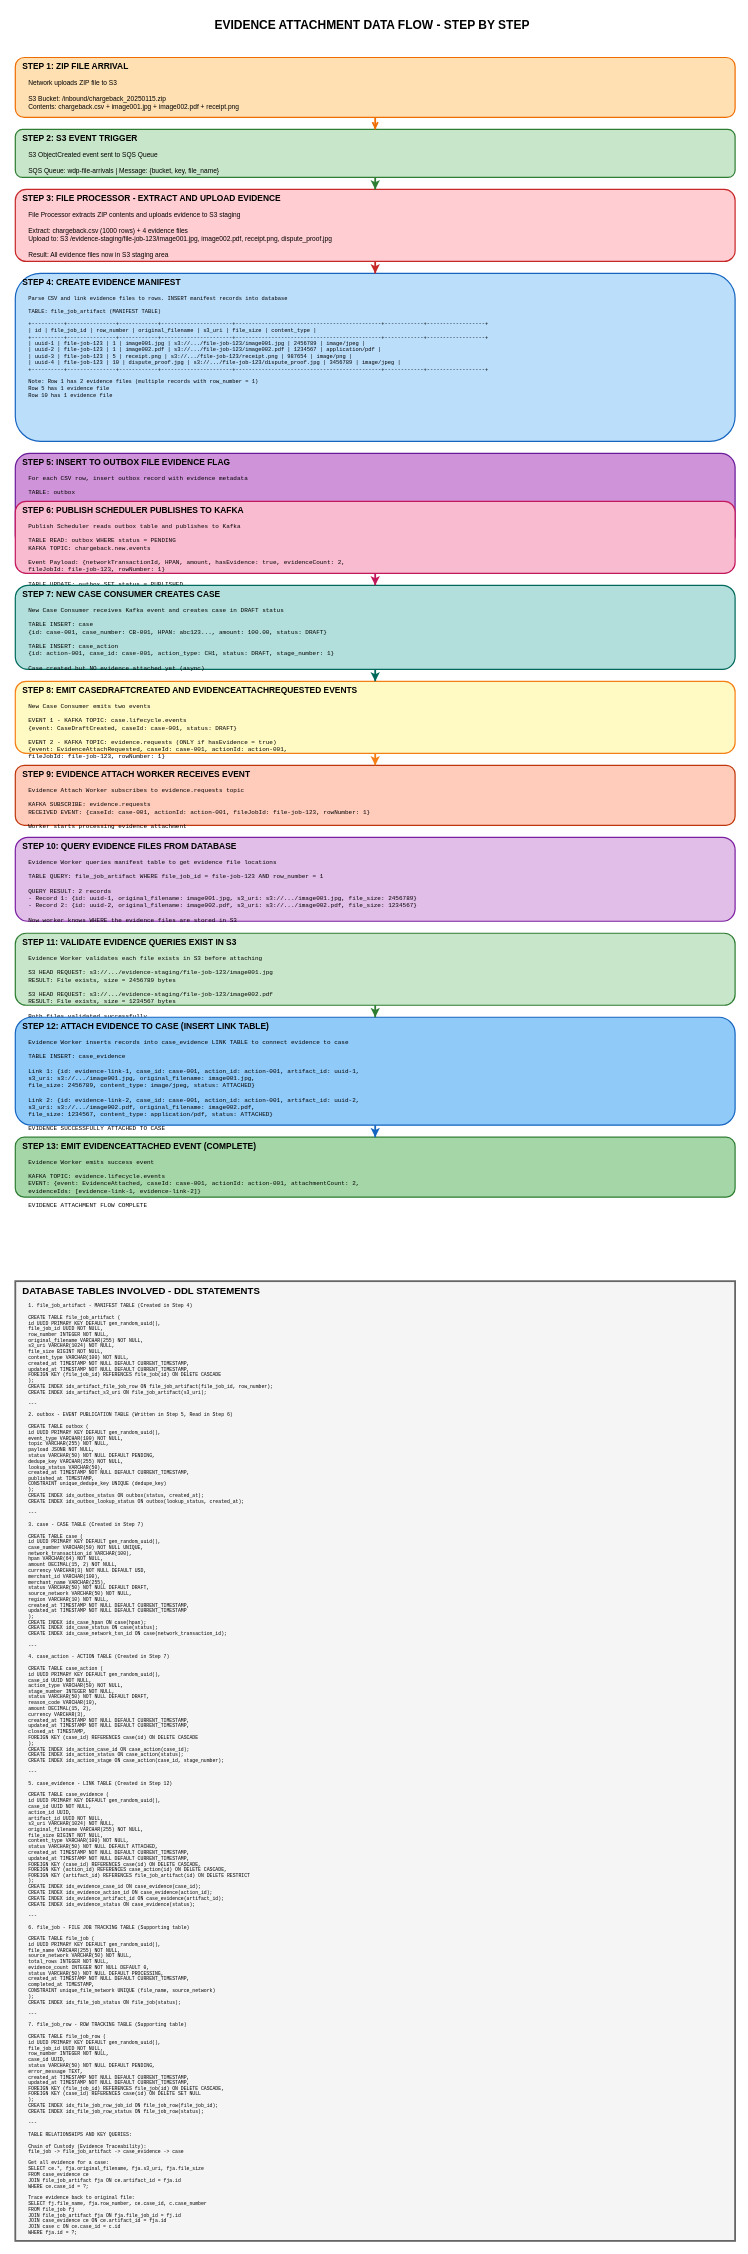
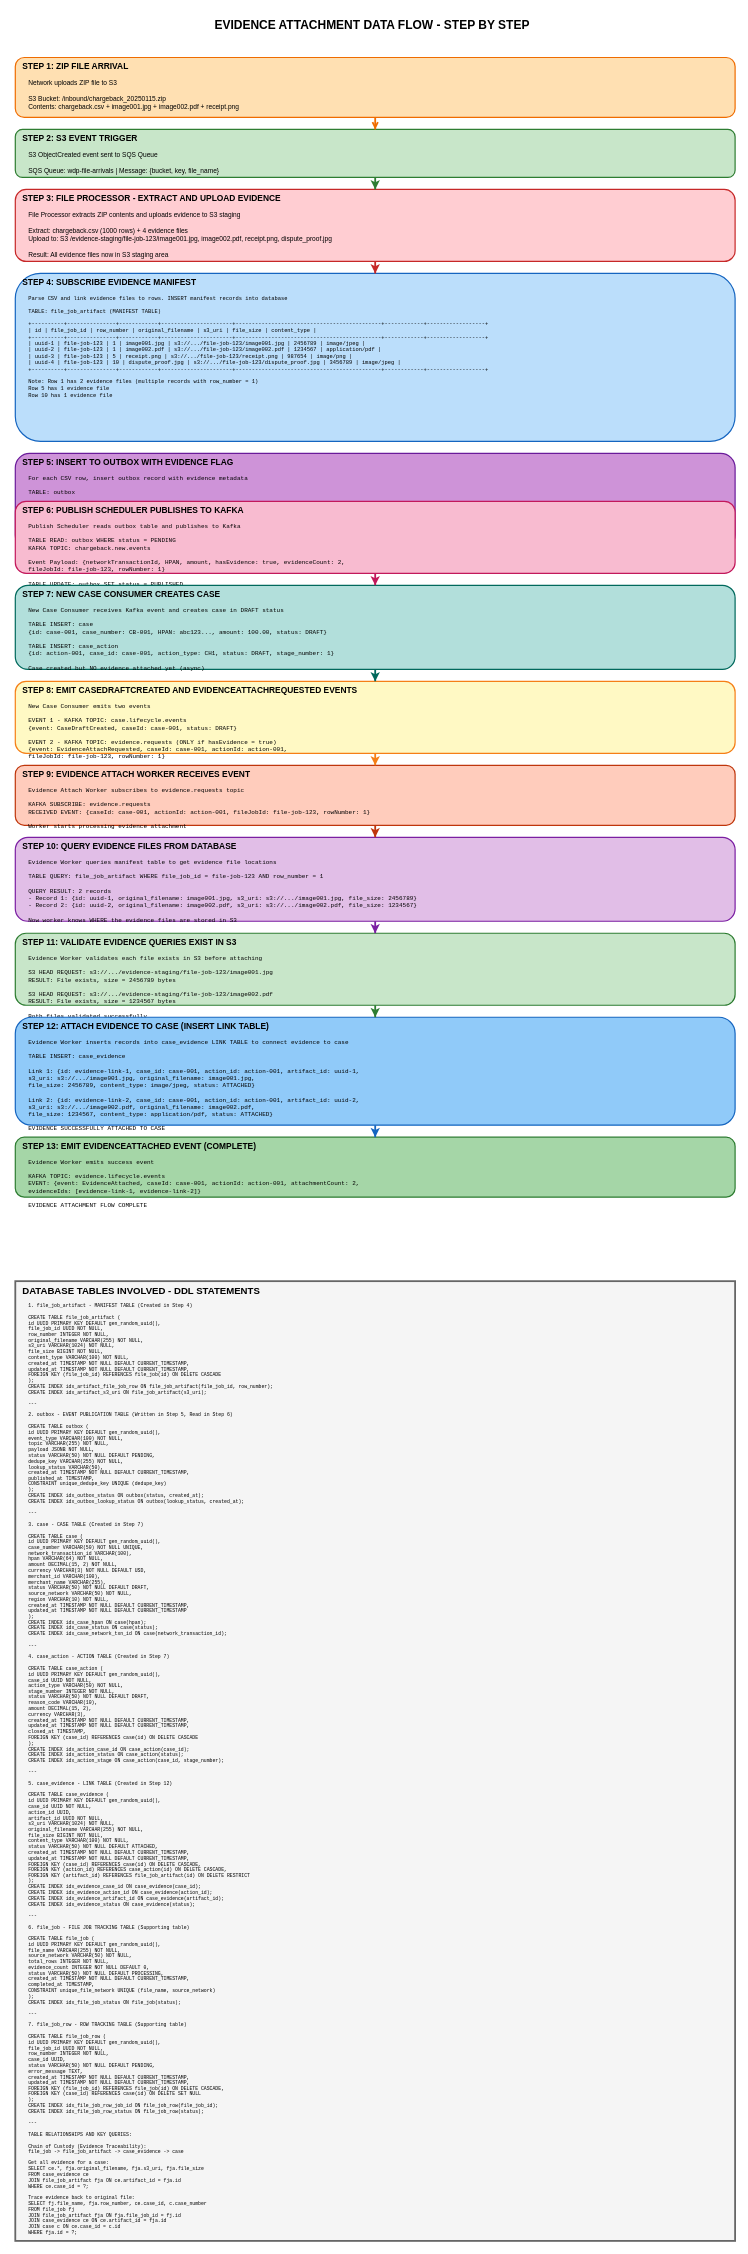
node "STEP 4: CREATE EVIDENCE MANIFEST": label "STEP 4: CREATE EVIDENCE MANIFEST" -> "STEP 4: SUBSCRIBE EVIDENCE MANIFEST"
node "STEP 5: INSERT TO OUTBOX FILE EVIDENCE FLAG": label "STEP 5: INSERT TO OUTBOX FILE EVIDENCE FLAG" -> "STEP 5: INSERT TO OUTBOX WITH EVIDENCE FLAG"
edge "STEP 9: EVIDENCE ATTACH WORKER RECEIVES EVENT" -> "STEP 10: QUERY EVIDENCE FILES FROM DATABASE": added
edge "STEP 10: QUERY EVIDENCE FILES FROM DATABASE" -> "STEP 11: VALIDATE EVIDENCE QUERIES EXIST IN S3": added
